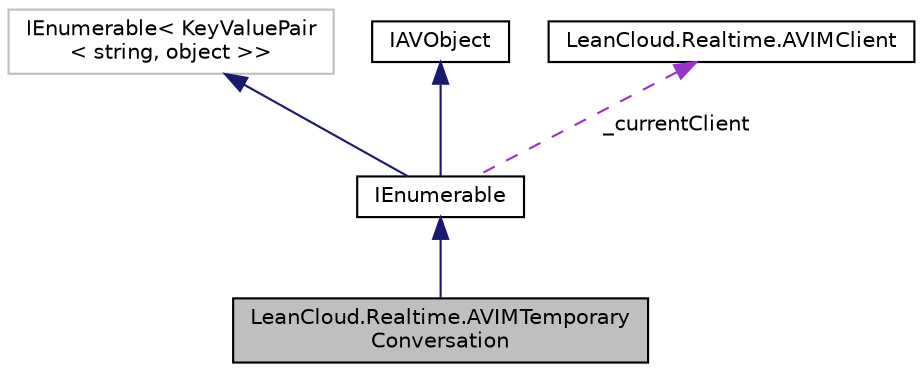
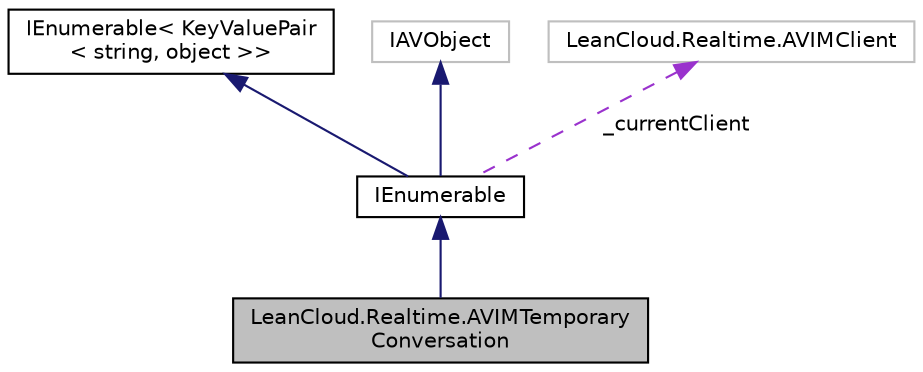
node "IEnumerable< KeyValuePair < string, object >>": color grey75 -> black
node "IAVObject": color black -> grey75
node "LeanCloud.Realtime.AVIMClient": color black -> grey75
